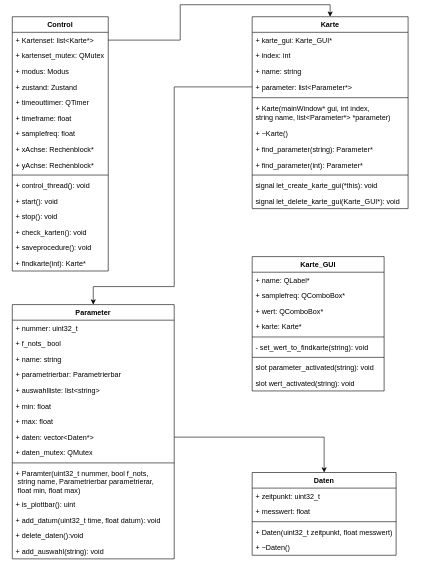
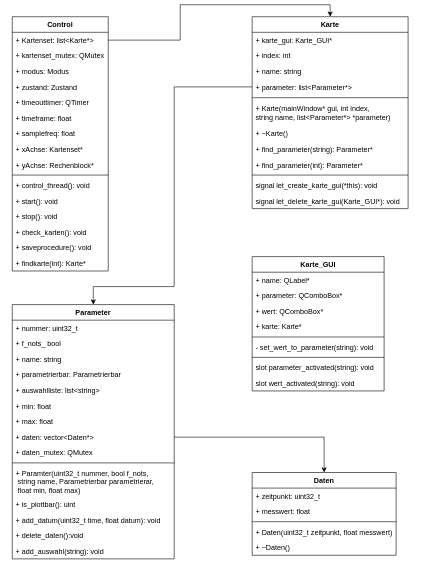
node "+ xAchse: Rechenblock*": label "+ xAchse: Rechenblock*" -> "+ xAchse: Kartenset*"
node "+ samplefreq: QComboBox*": label "+ samplefreq: QComboBox*" -> "+ parameter: QComboBox*"
node "- set_wert_to_findkarte(string): void": label "- set_wert_to_findkarte(string): void" -> "- set_wert_to_parameter(string): void"
